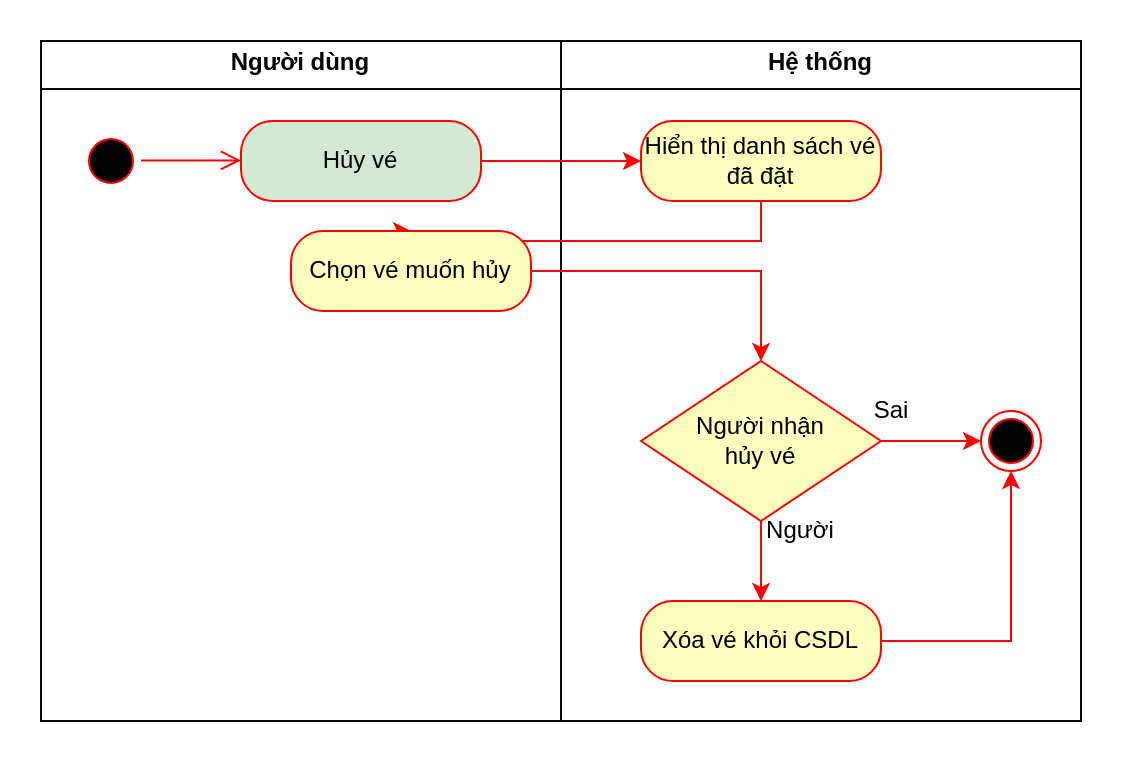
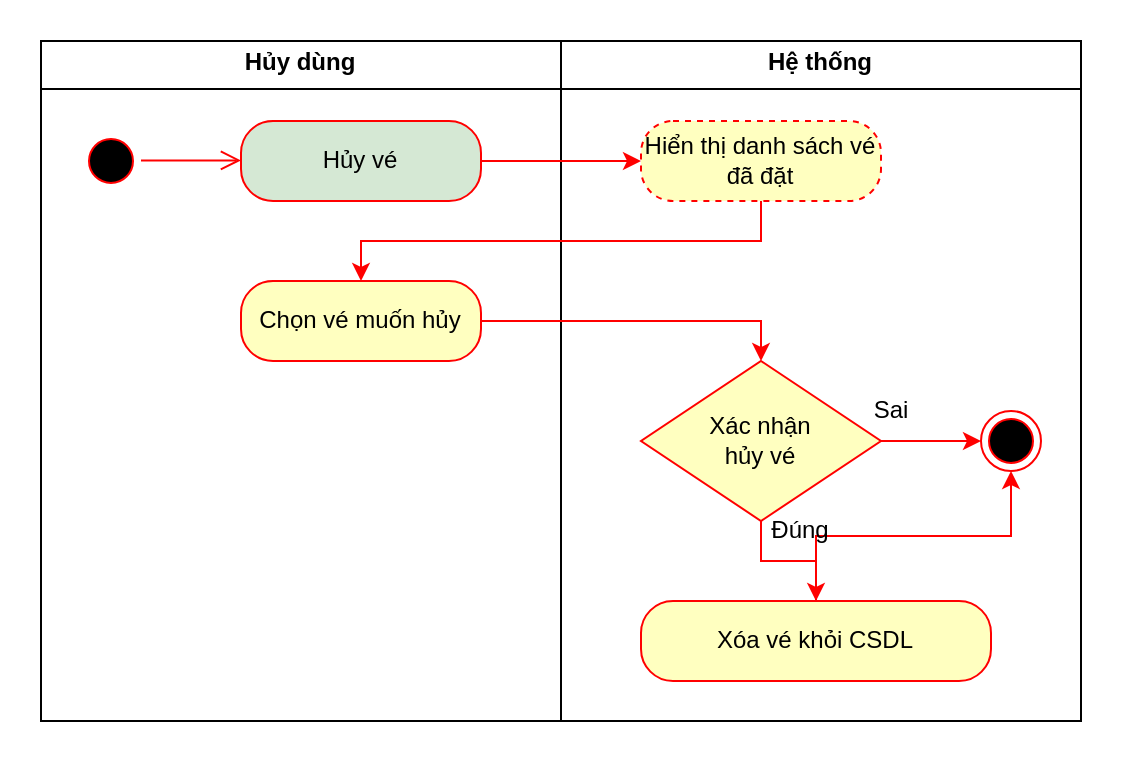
node "Người dùng": label "Người dùng" -> "Hủy dùng"
node "Hiển thị danh sách vé đã đặt": style solid -> dashed
node "Chọn vé muốn hủy": moved (411, 271) -> (361, 321)
node "Người nhận hủy vé": label "Người nhận hủy vé" -> "Xác nhận hủy vé"
node "Người": label "Người" -> "Đúng"
node "Xóa vé khỏi CSDL": size 240x80 -> 350x80
